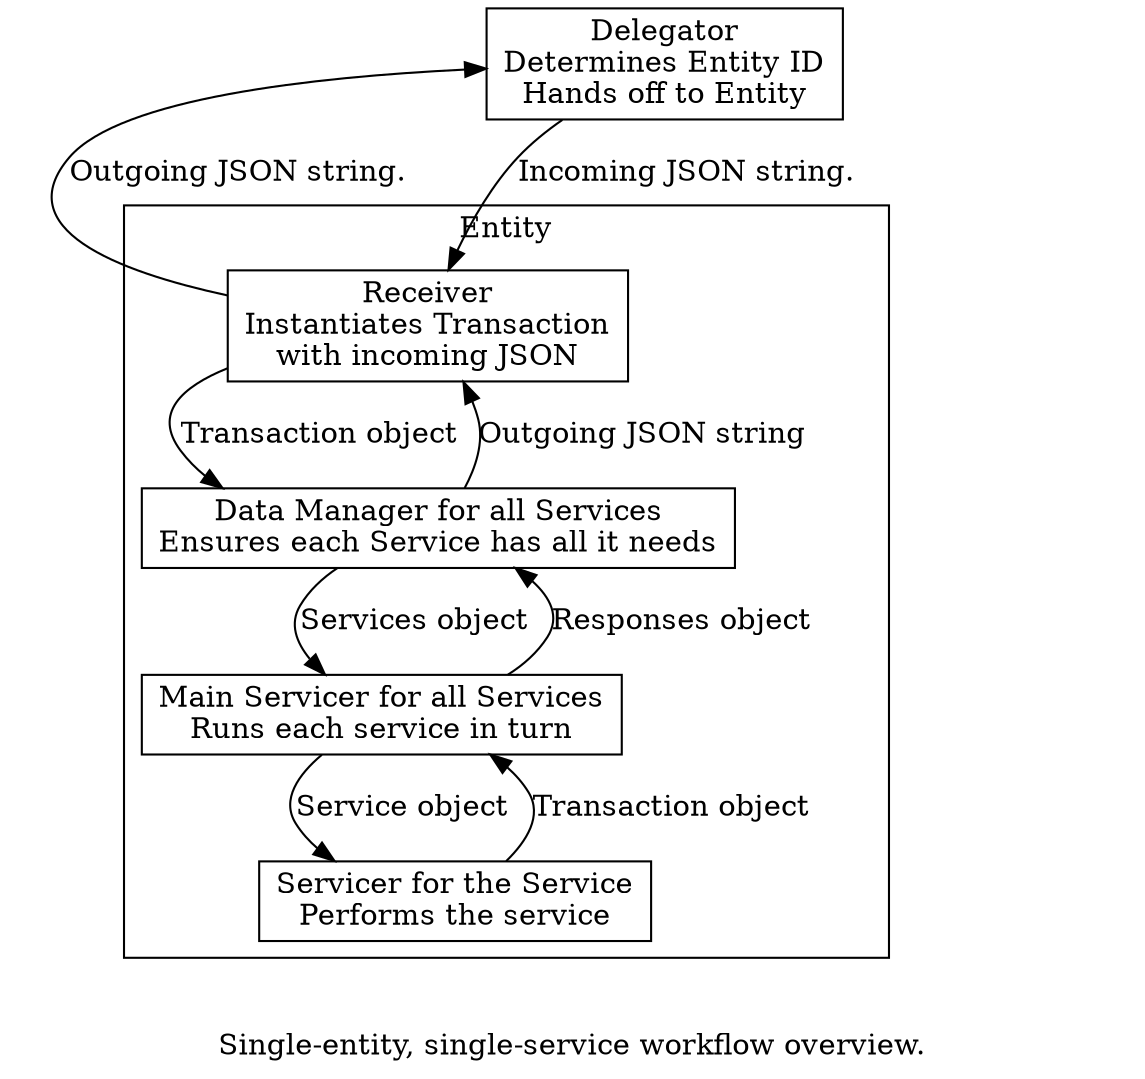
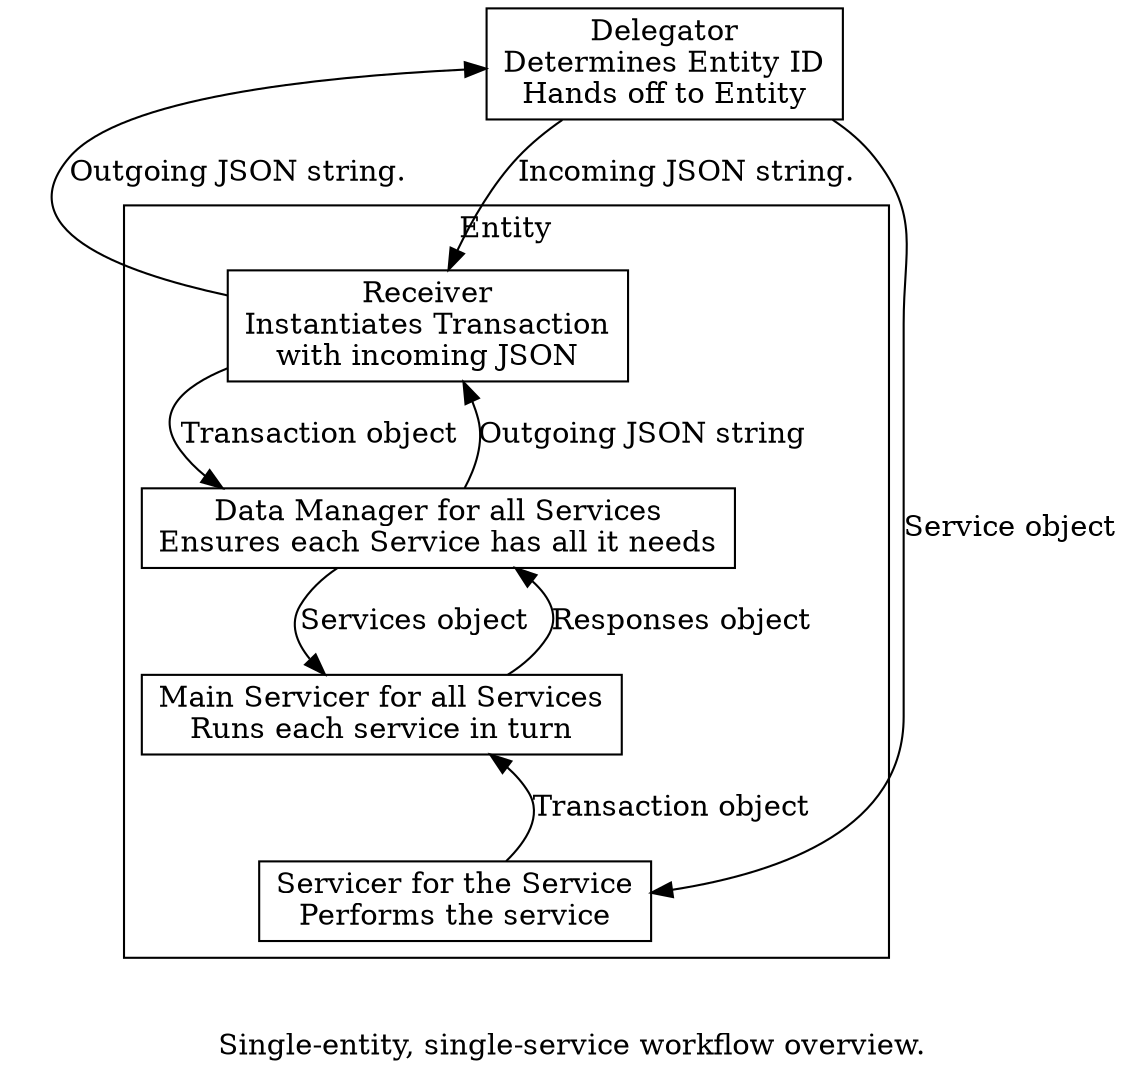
edge "Main Servicer for all Services Runs each service in turn" -> "Servicer for the Service Performs the service": now "Delegator Determines Entity ID Hands off to Entity" -> "Servicer for the Service Performs the service"
